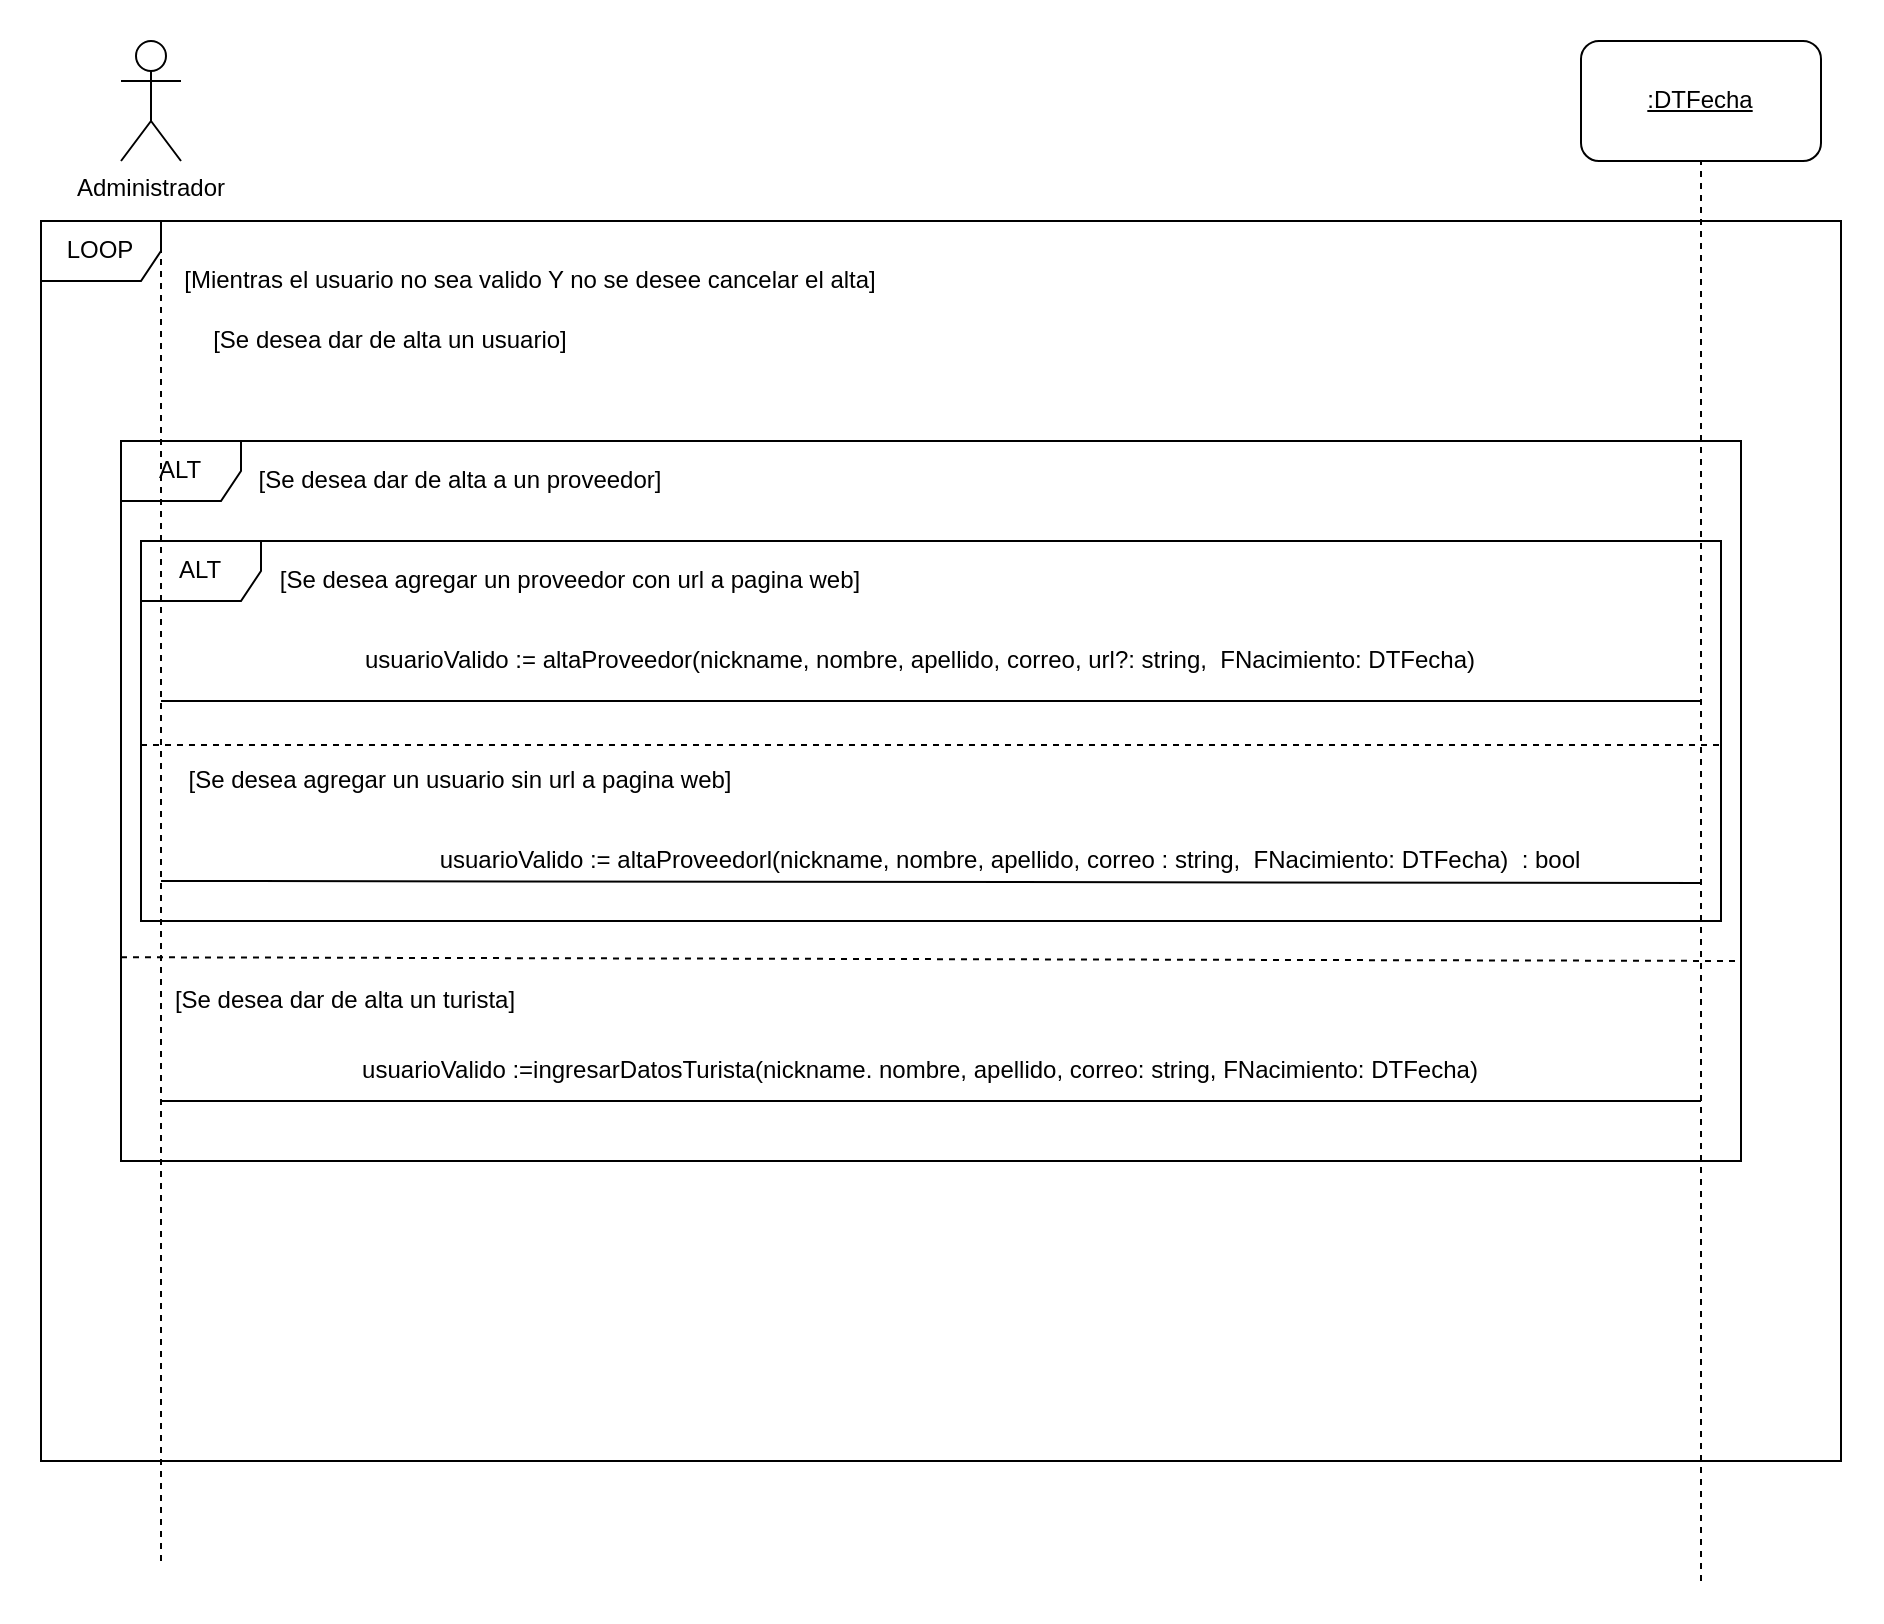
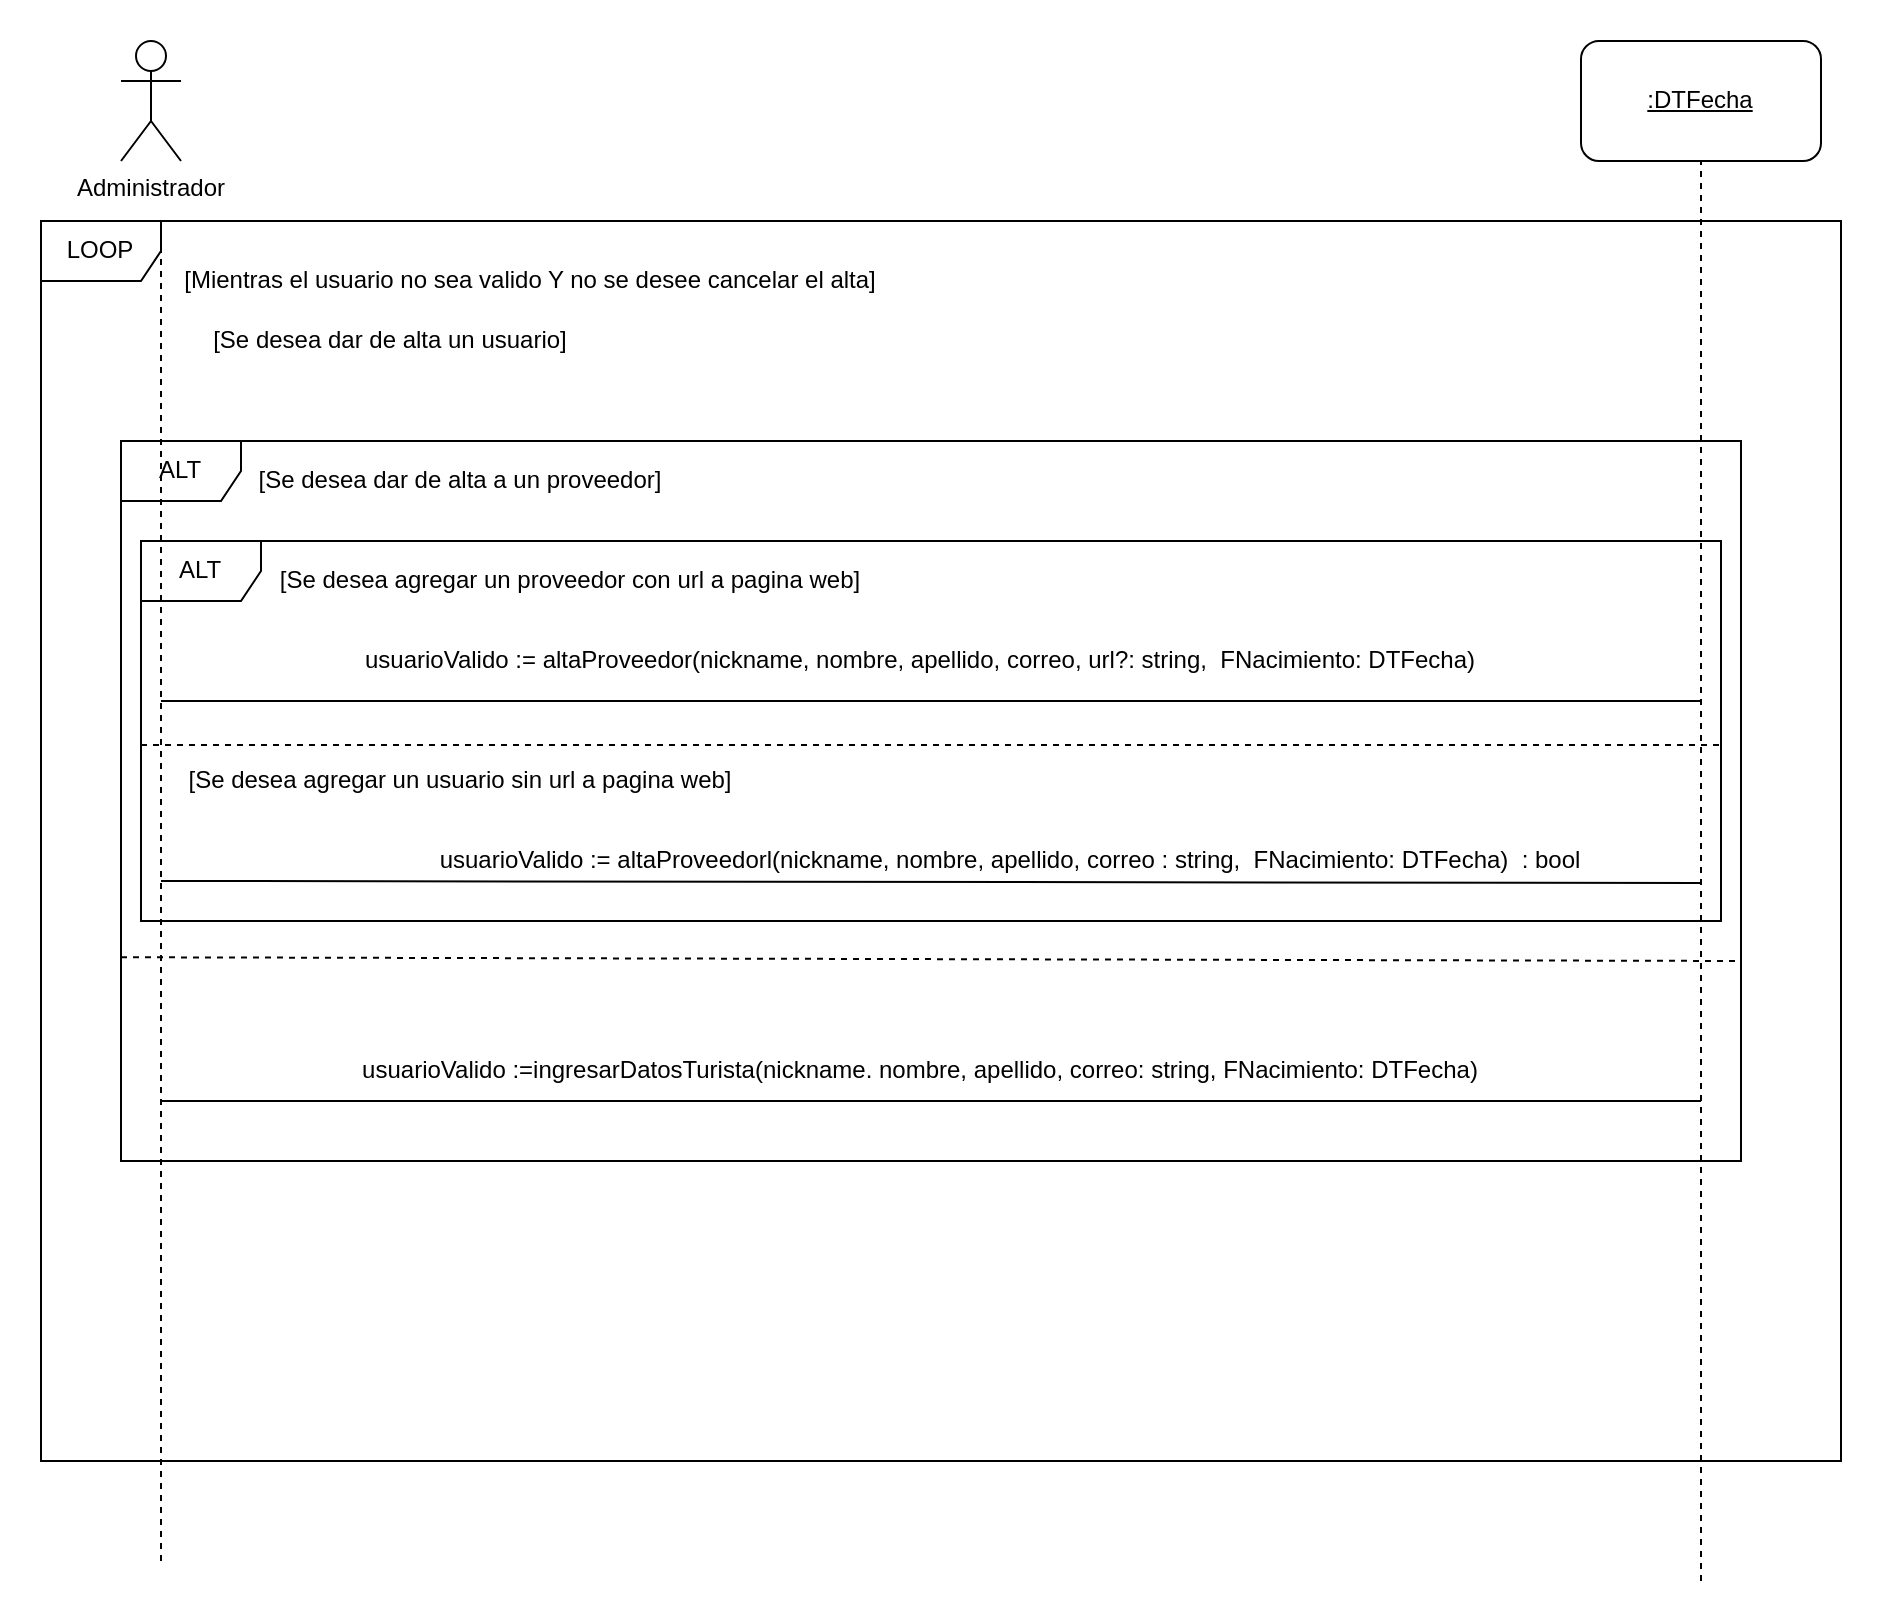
node "[Se desea dar de alta un turista]": removed
